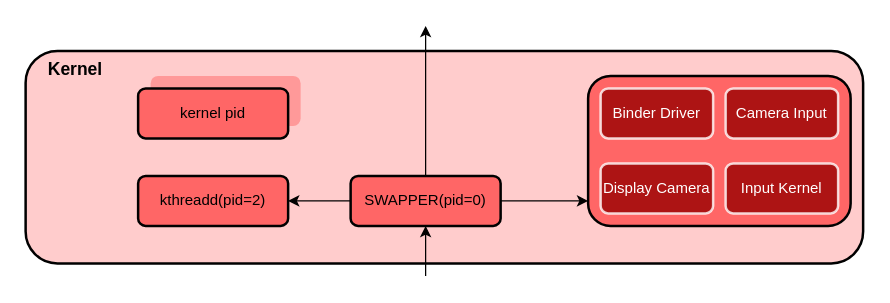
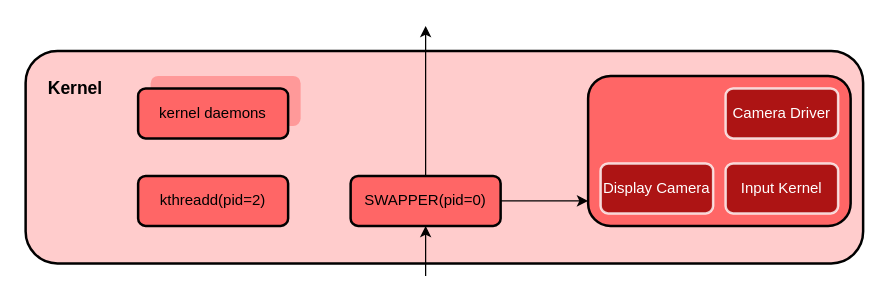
node "Kernel": moved (76, 69) -> (76, 88)
node "kernel pid": label "kernel pid" -> "kernel daemons"
node "Binder Driver": removed
node "Camera Input": label "Camera Input" -> "Camera Driver"
edge "SWAPPER(pid=0)" -> "kthreadd(pid=2)": removed
